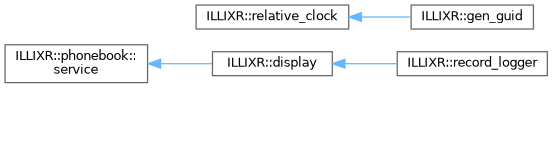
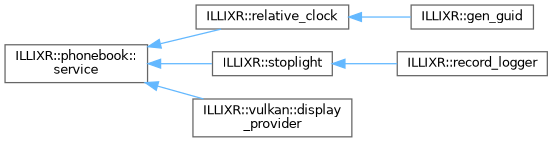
edge "ILLIXR::relative_clock" -> "ILLIXR::phonebook:: service": added
node "ILLIXR::display": label "ILLIXR::display" -> "ILLIXR::stoplight"
node "ILLIXR::vulkan::display _provider": added
